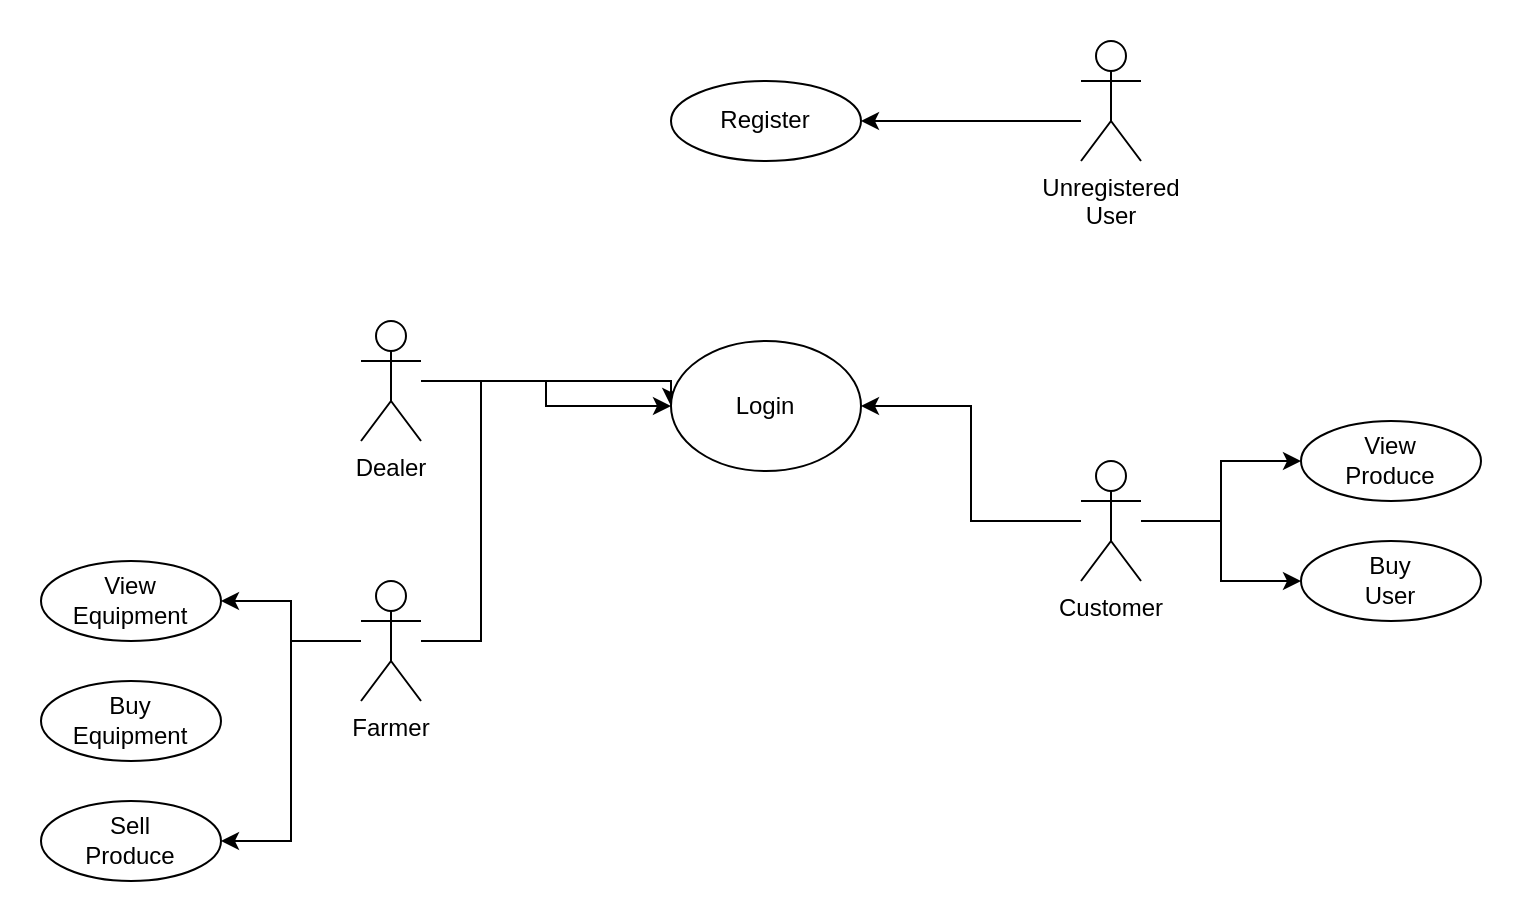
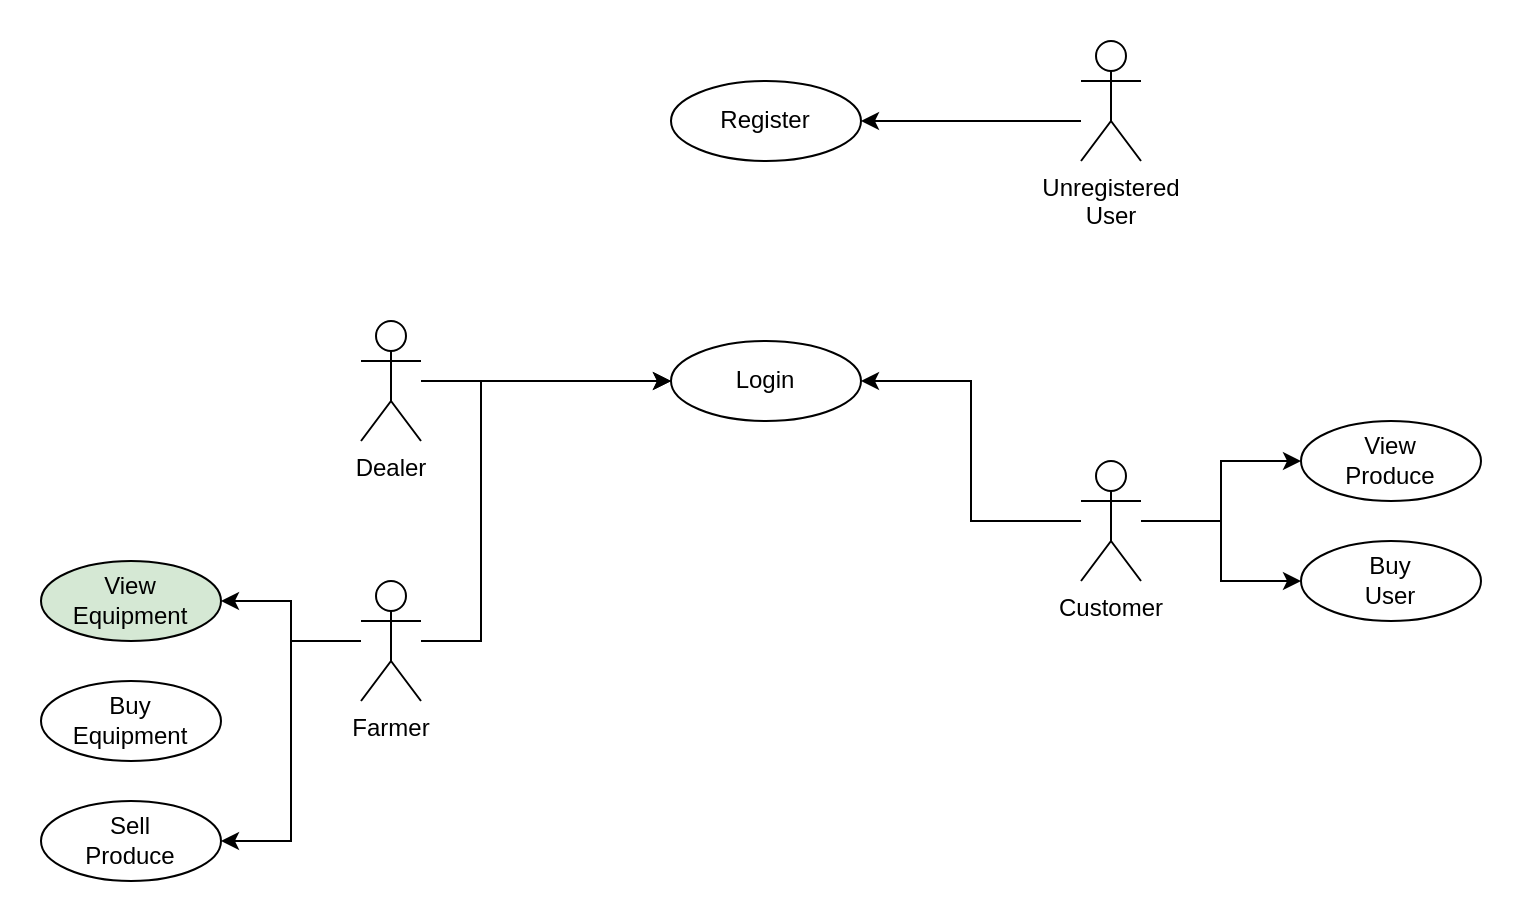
node "Login": size 190x130 -> 190x80
node "View Equipment": fillcolor #ffffff -> #d5e8d4
